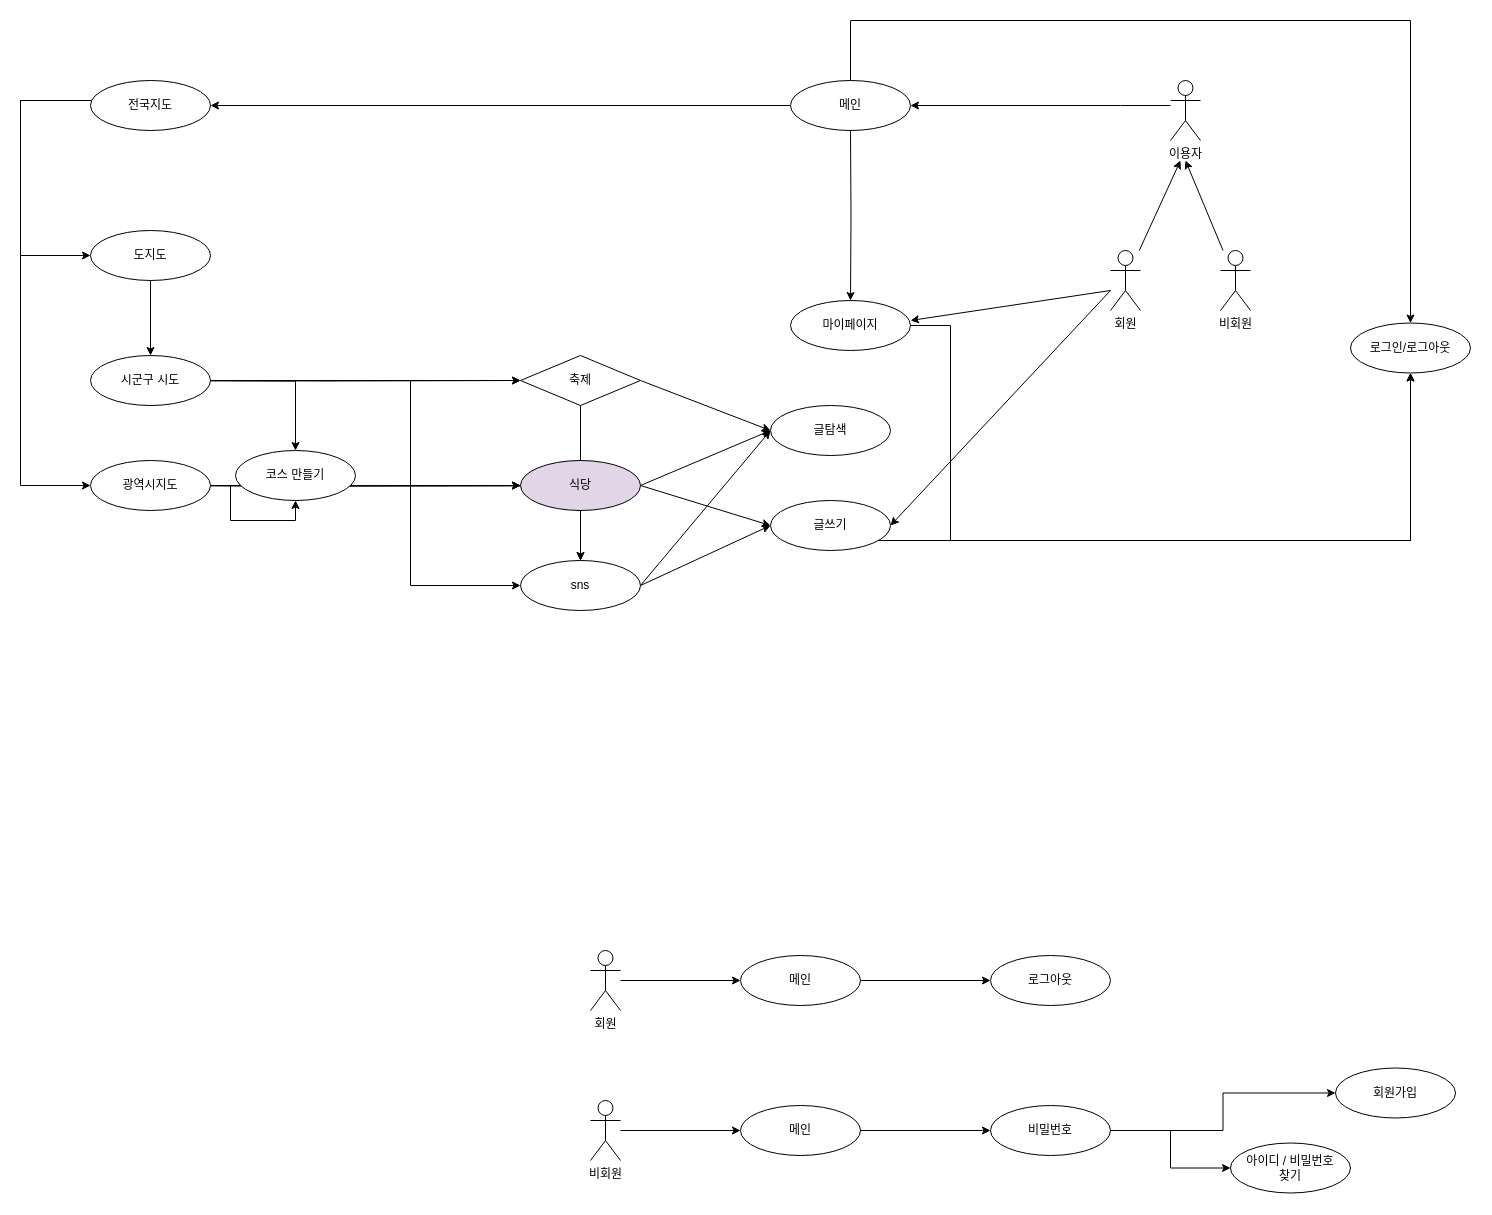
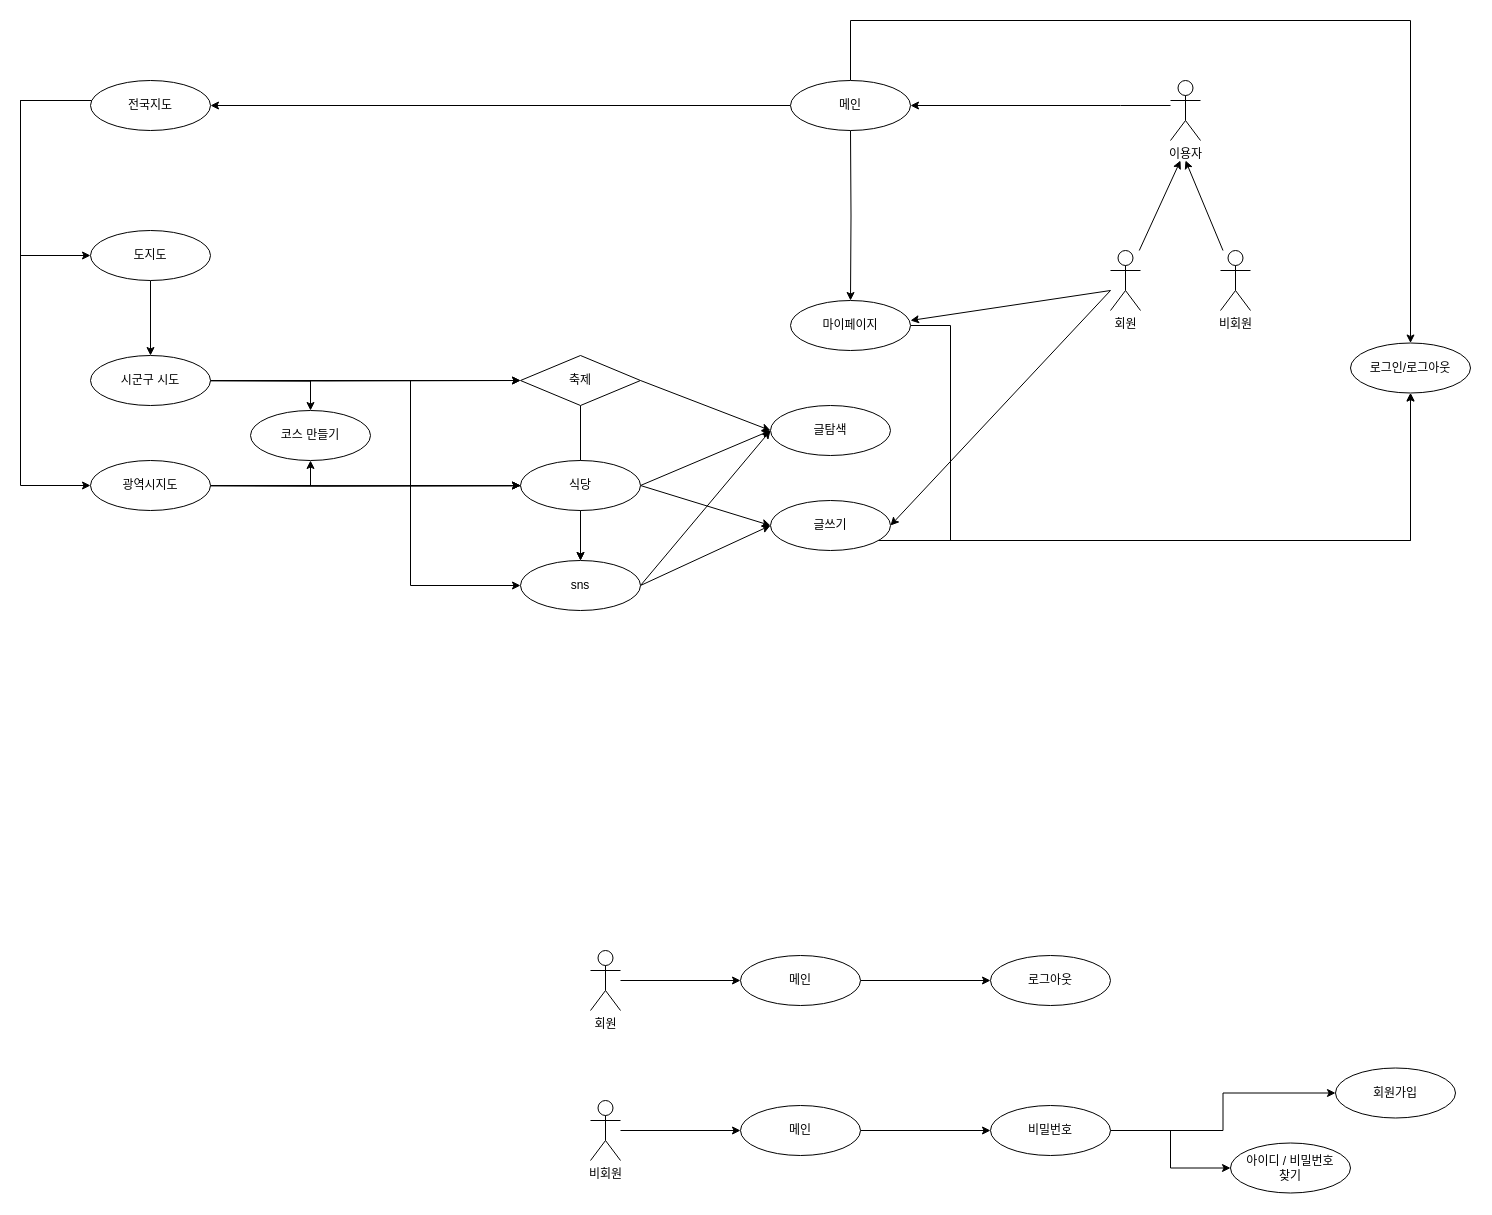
node "로그인/로그아웃": moved (1411, 348) -> (1411, 368)
node "코스 만들기": moved (296, 476) -> (311, 436)
node "식당": fillcolor #e1d5e7 -> #ffffff
